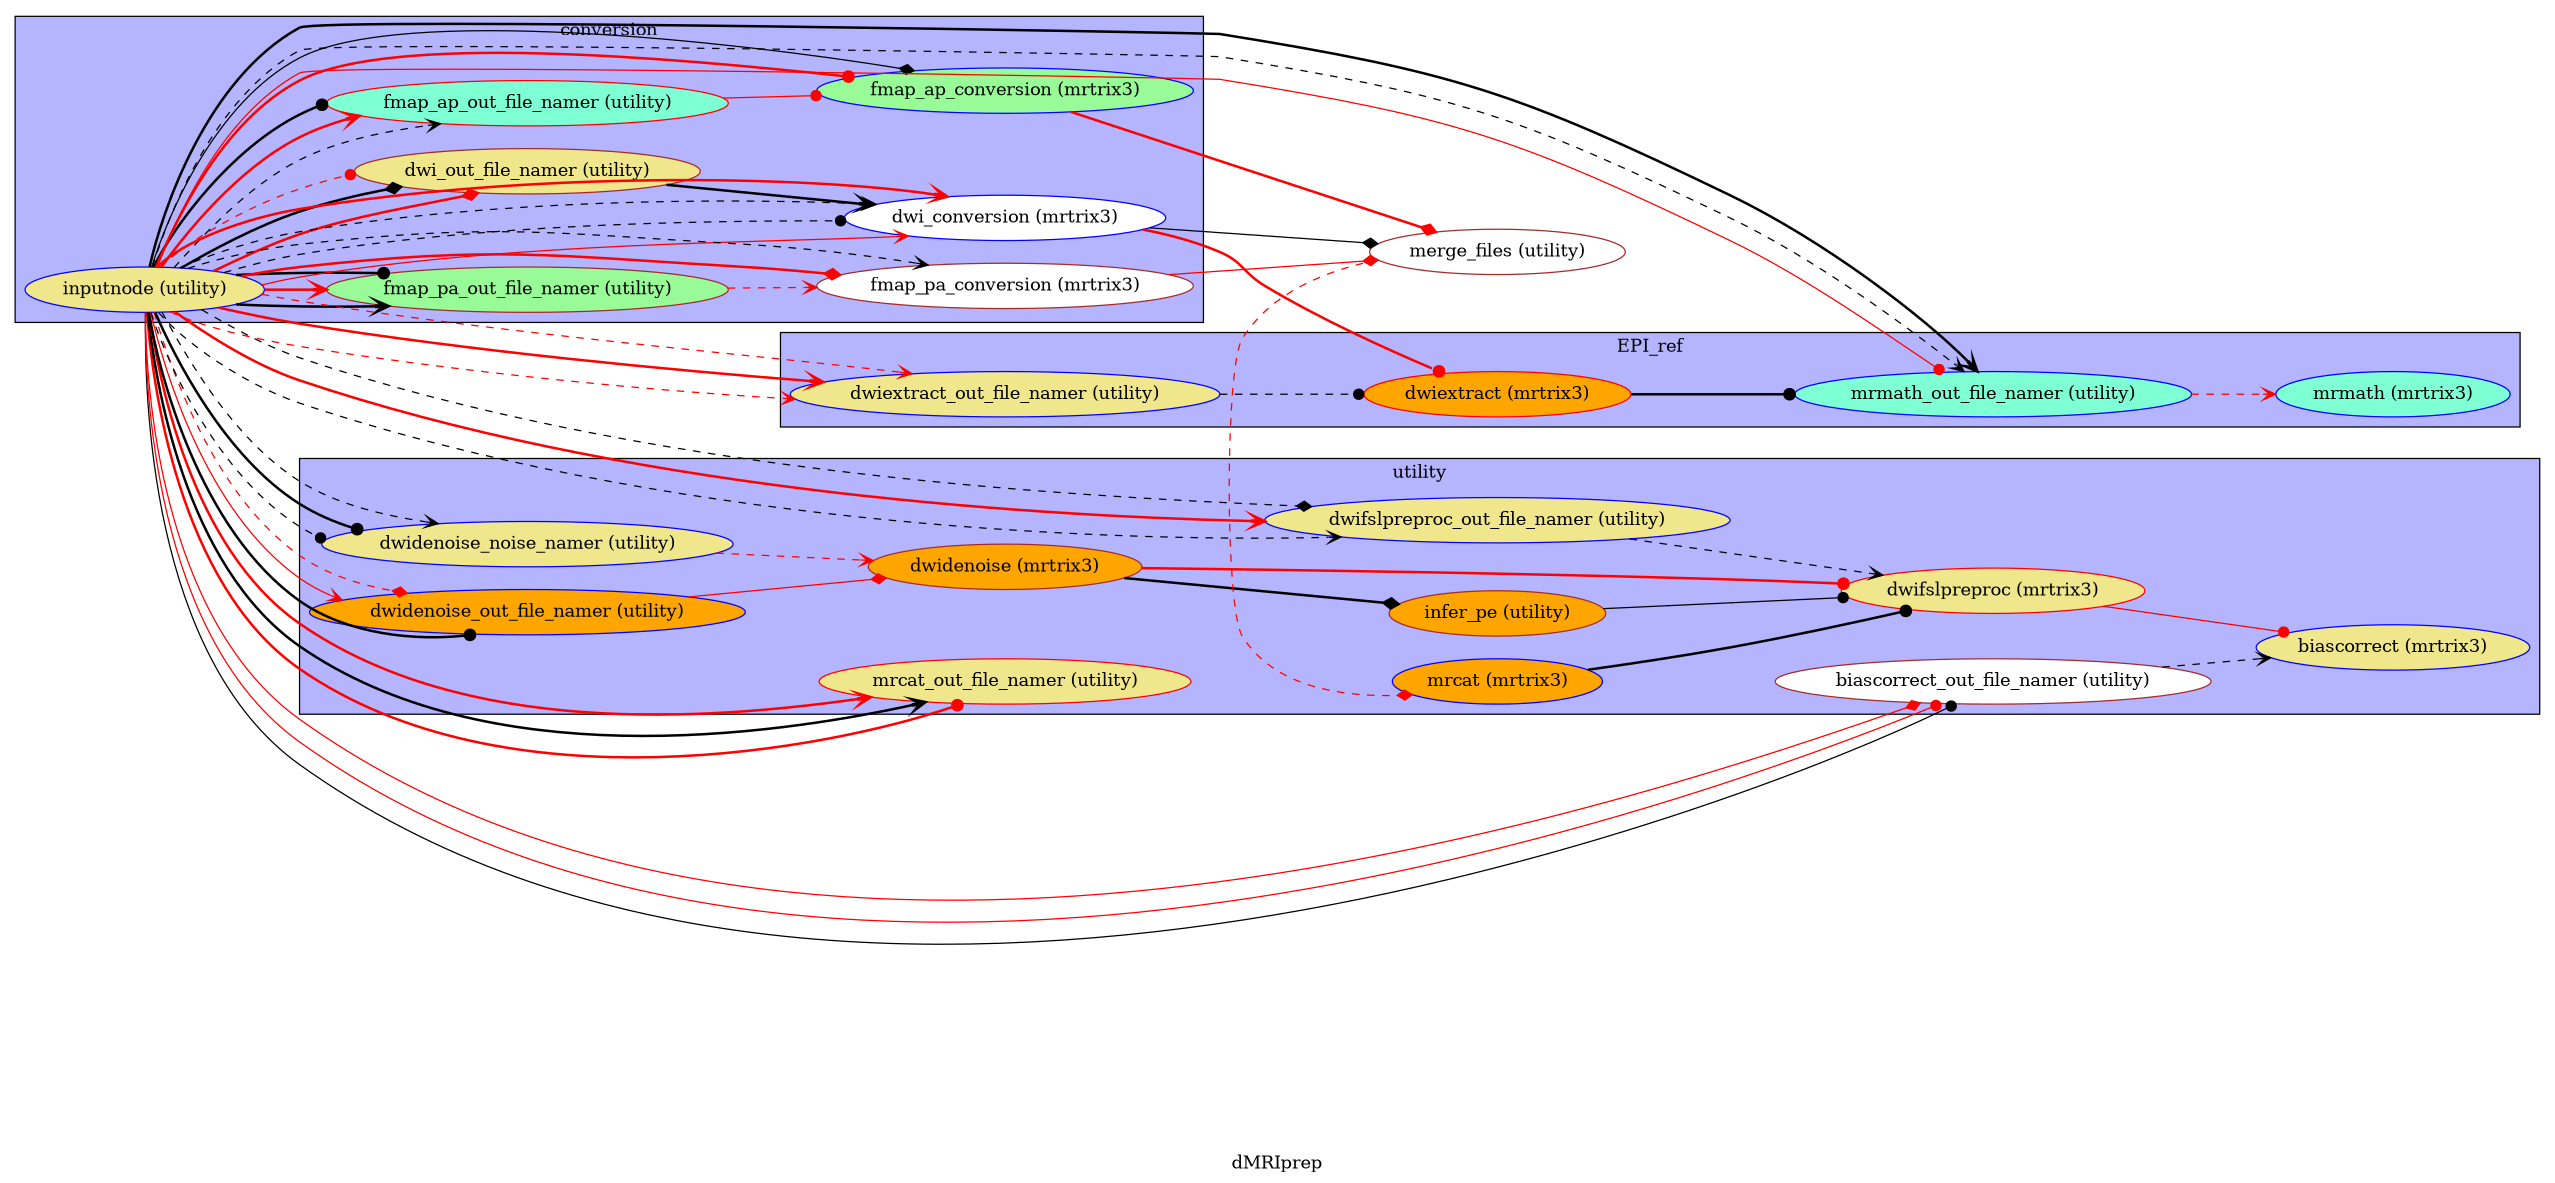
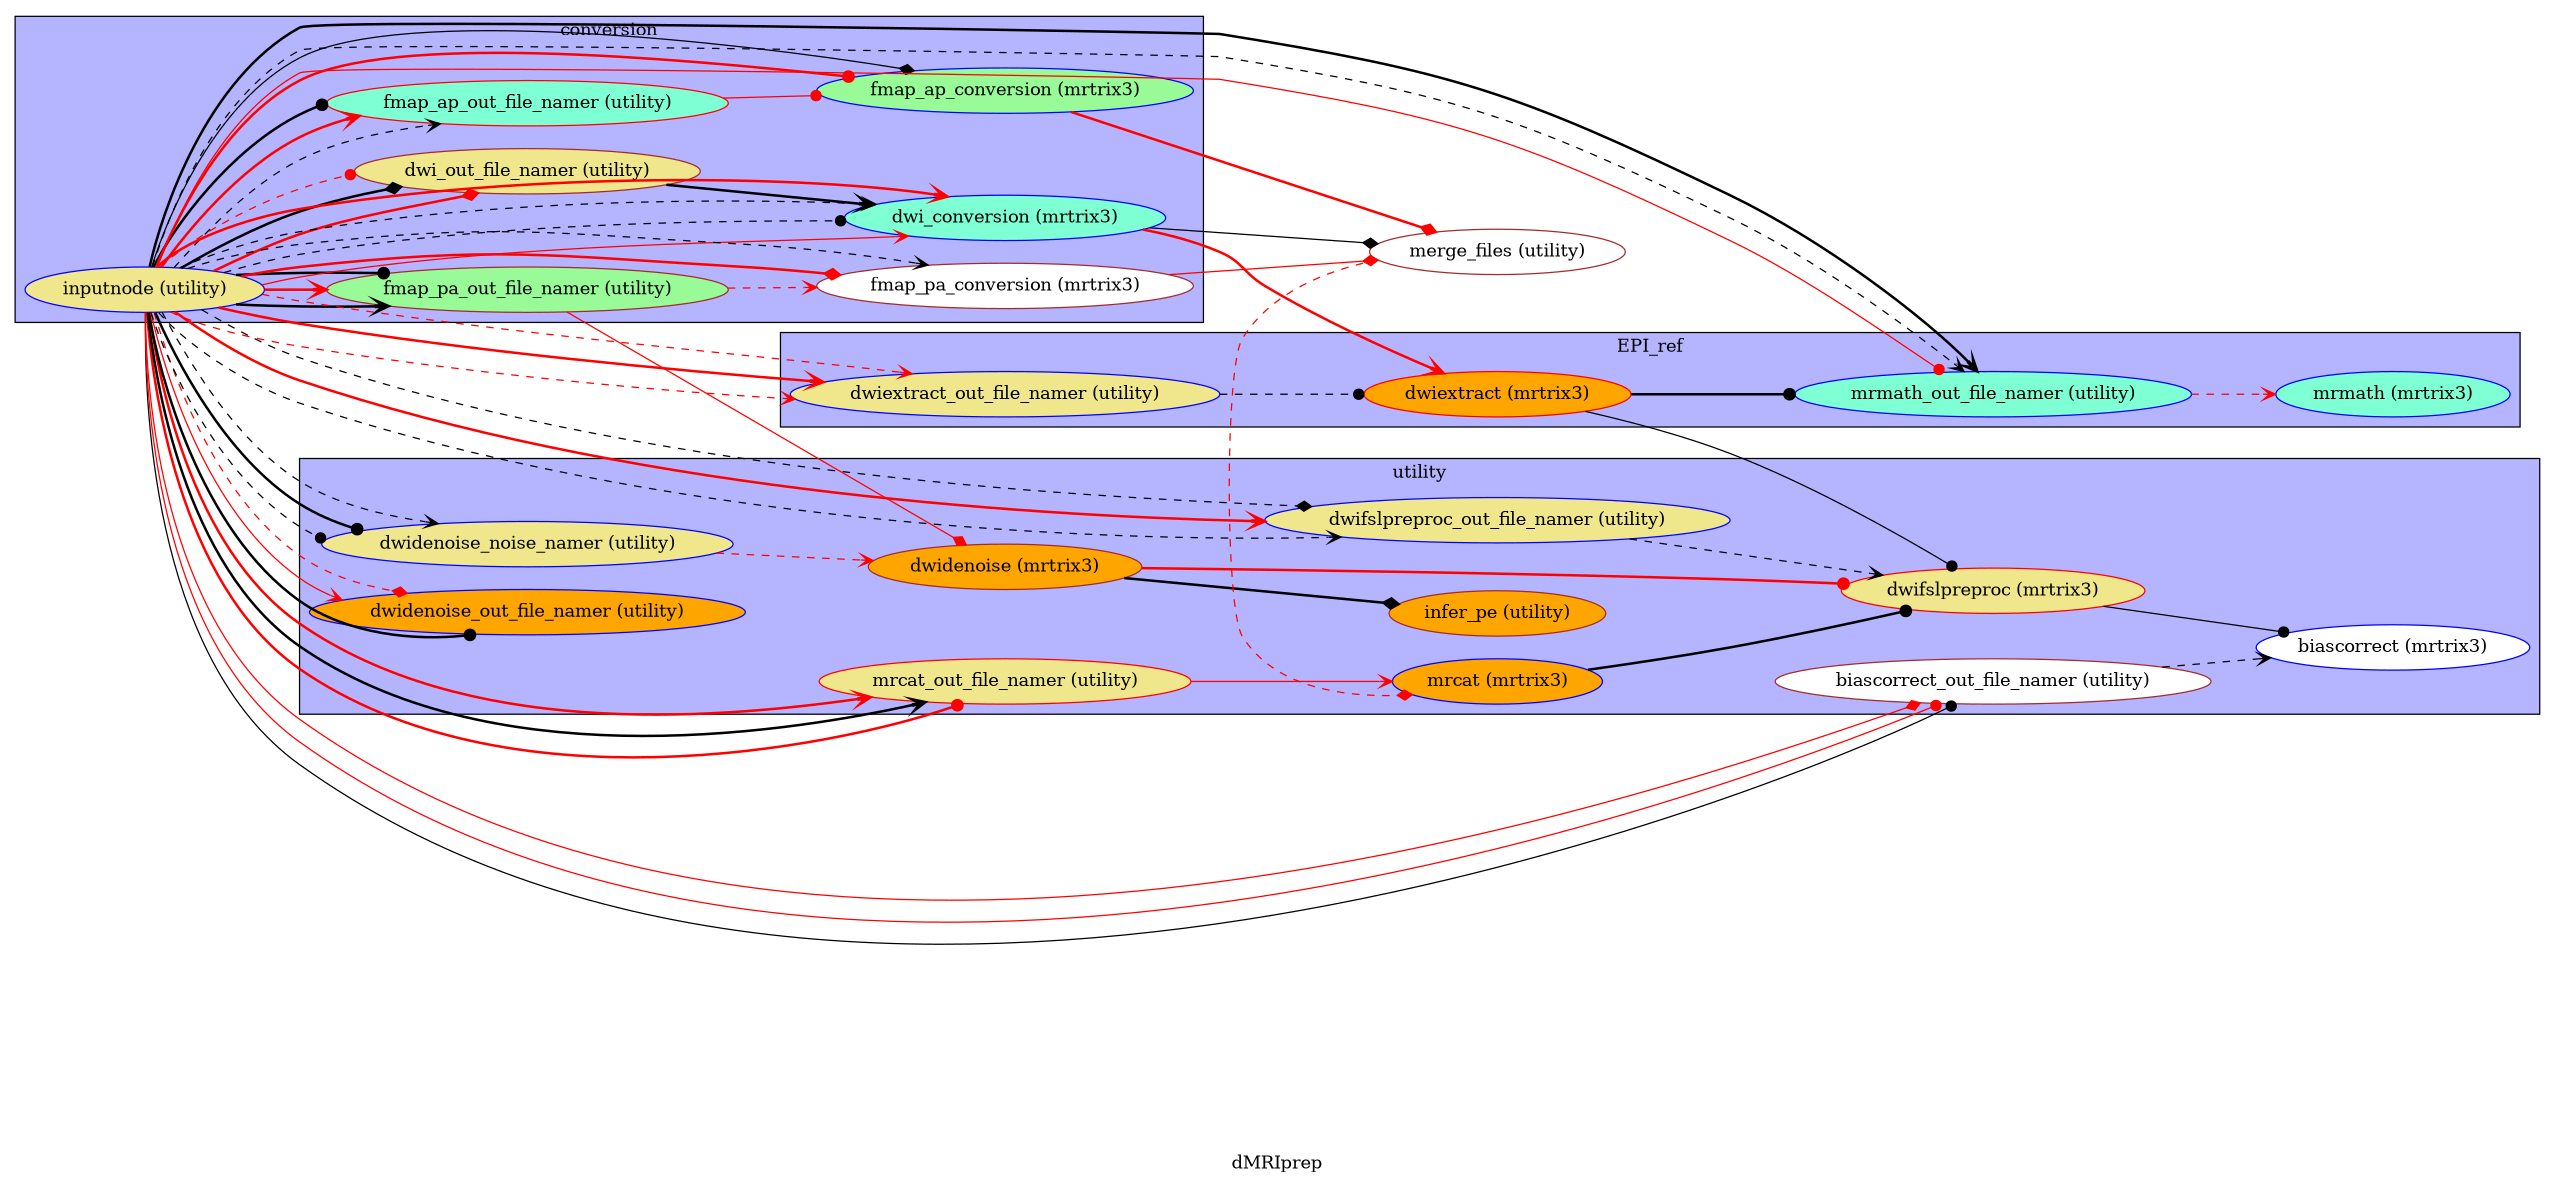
node "dwi_conversion (mrtrix3)": fillcolor white -> aquamarine
edge "dwi_conversion (mrtrix3)" -> "dwiextract (mrtrix3)": arrowhead dot -> vee
edge "dwidenoise_out_file_namer (utility)" -> "dwidenoise (mrtrix3)": now "fmap_pa_out_file_namer (utility)" -> "dwidenoise (mrtrix3)"
edge "infer_pe (utility)" -> "dwifslpreproc (mrtrix3)": now "dwiextract (mrtrix3)" -> "dwifslpreproc (mrtrix3)"
edge "dwifslpreproc (mrtrix3)" -> "biascorrect (mrtrix3)": color red -> black
node "biascorrect (mrtrix3)": fillcolor khaki -> white
edge "mrcat_out_file_namer (utility)" -> "mrcat (mrtrix3)": added
